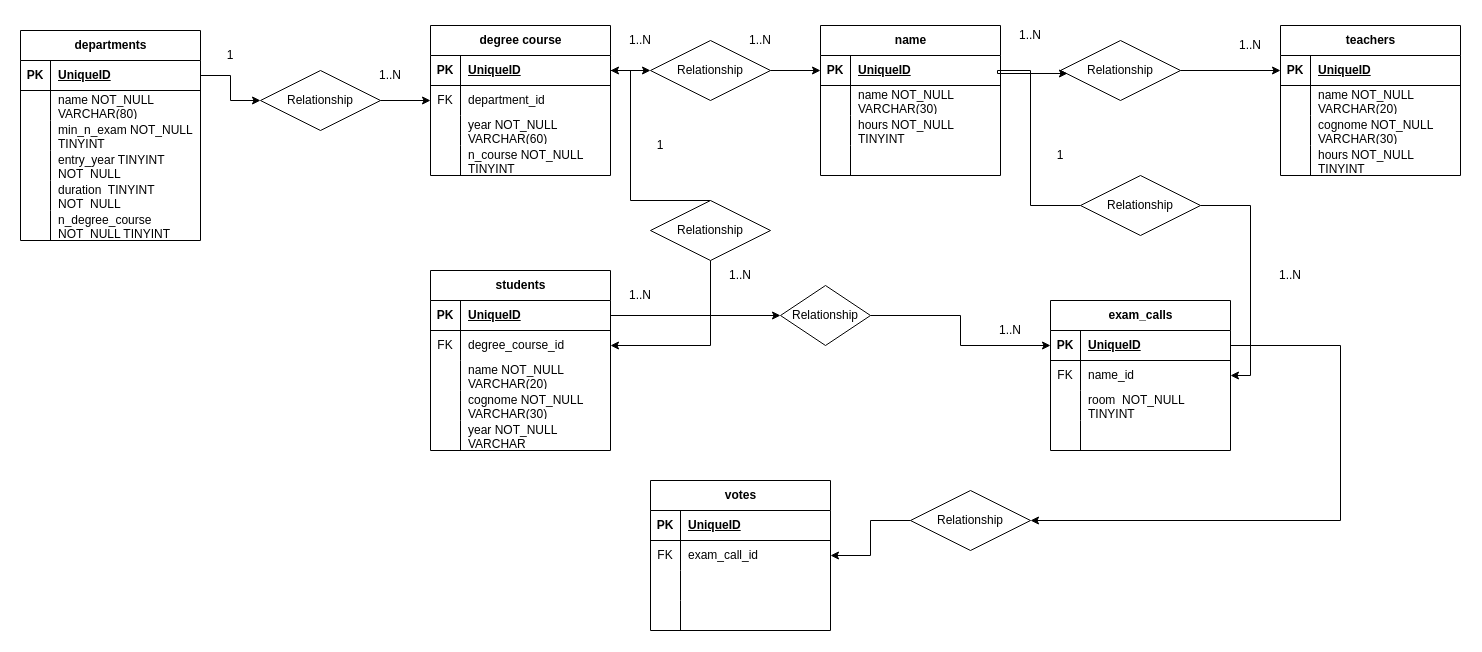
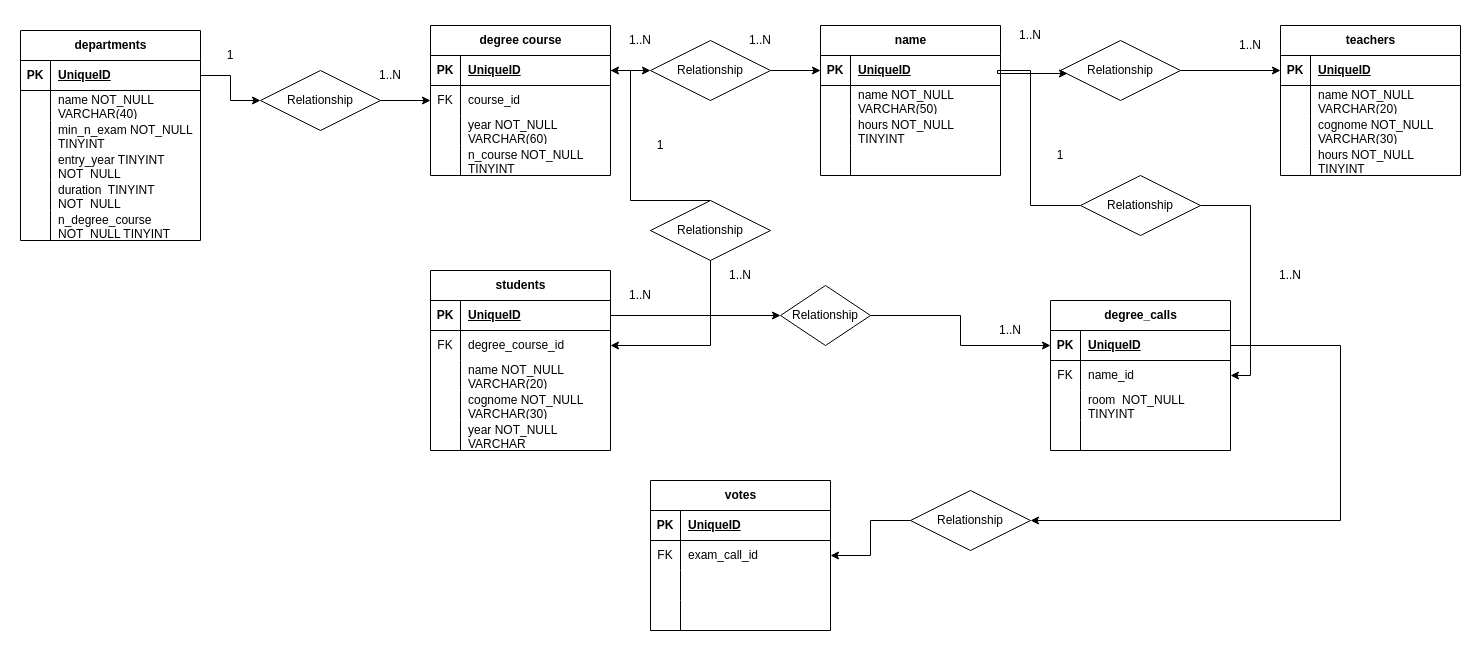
node "department_id": label "department_id" -> "course_id"
node "name NOT_NULL VARCHAR(30)": label "name NOT_NULL VARCHAR(30)" -> "name NOT_NULL VARCHAR(50)"
node "name NOT_NULL VARCHAR(80)": label "name NOT_NULL VARCHAR(80)" -> "name NOT_NULL VARCHAR(40)"
node "exam_calls": label "exam_calls" -> "degree_calls"
